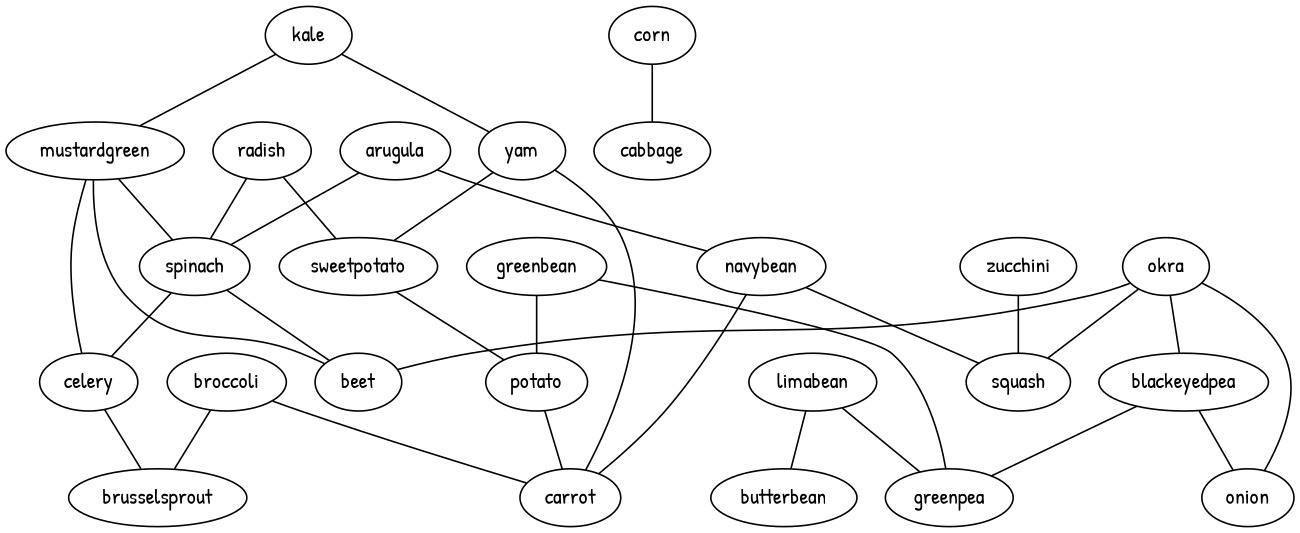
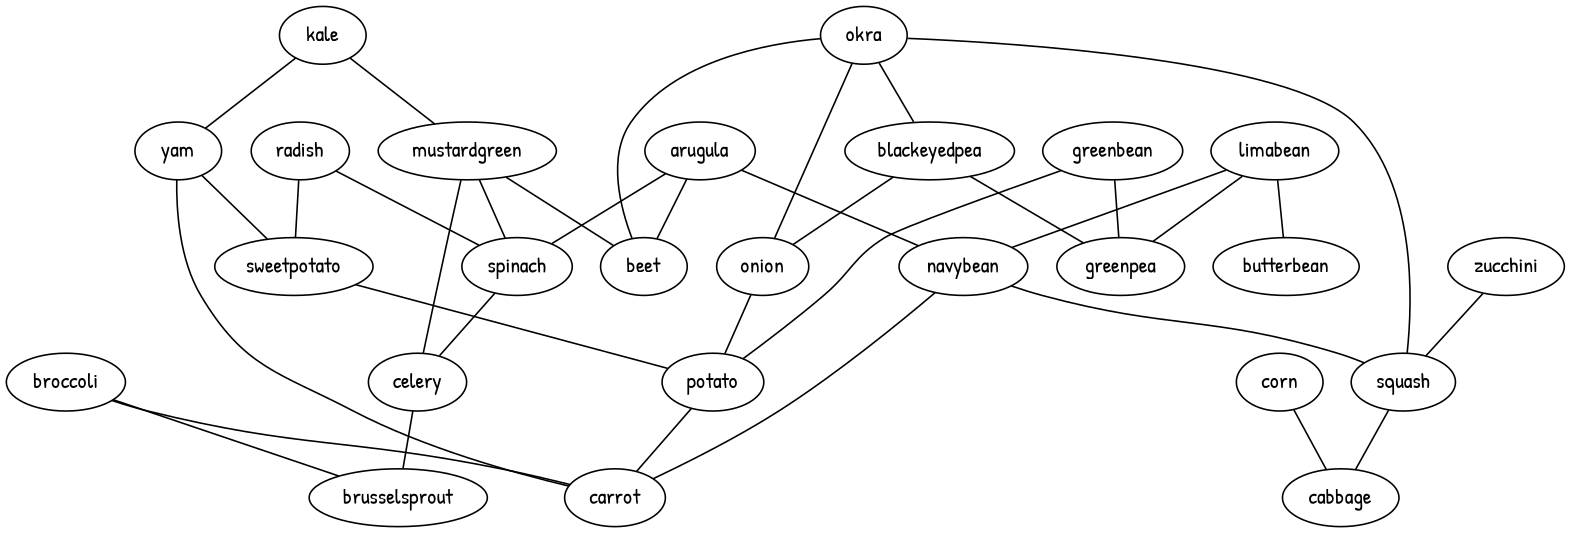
edge "limabean" -- "navybean": added
edge "onion" -- "potato": added
edge "spinach" -- "beet": now "arugula" -- "beet"
edge "squash" -- "cabbage": added
